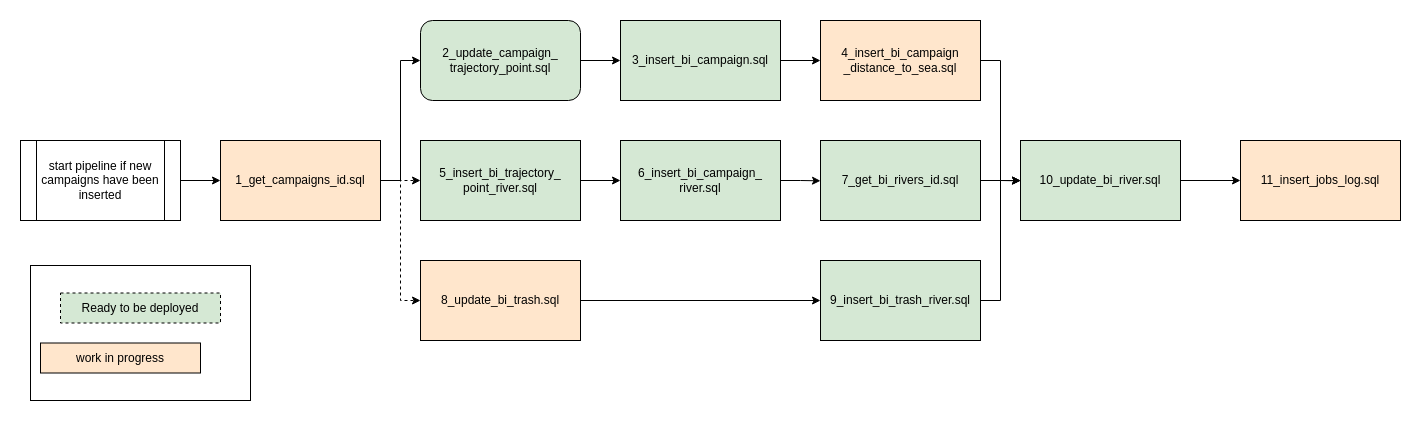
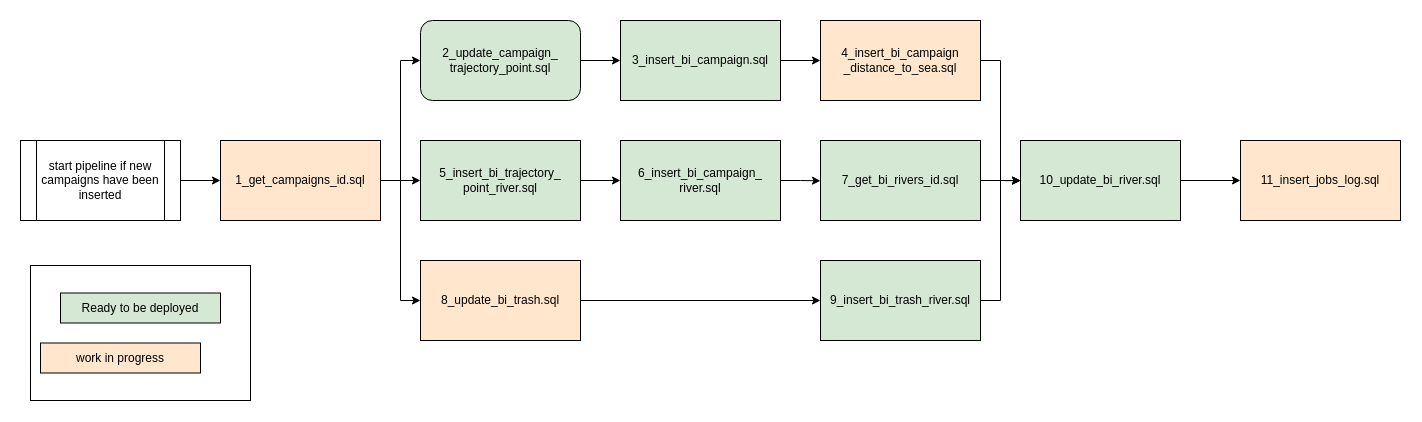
edge "1_get_campaigns_id.sql" -> "5_insert_bi_trajectory_ point_river.sql": style dashed -> solid
edge "1_get_campaigns_id.sql" -> "8_update_bi_trash.sql": style dashed -> solid
node "Ready to be deployed": style dashed -> solid
